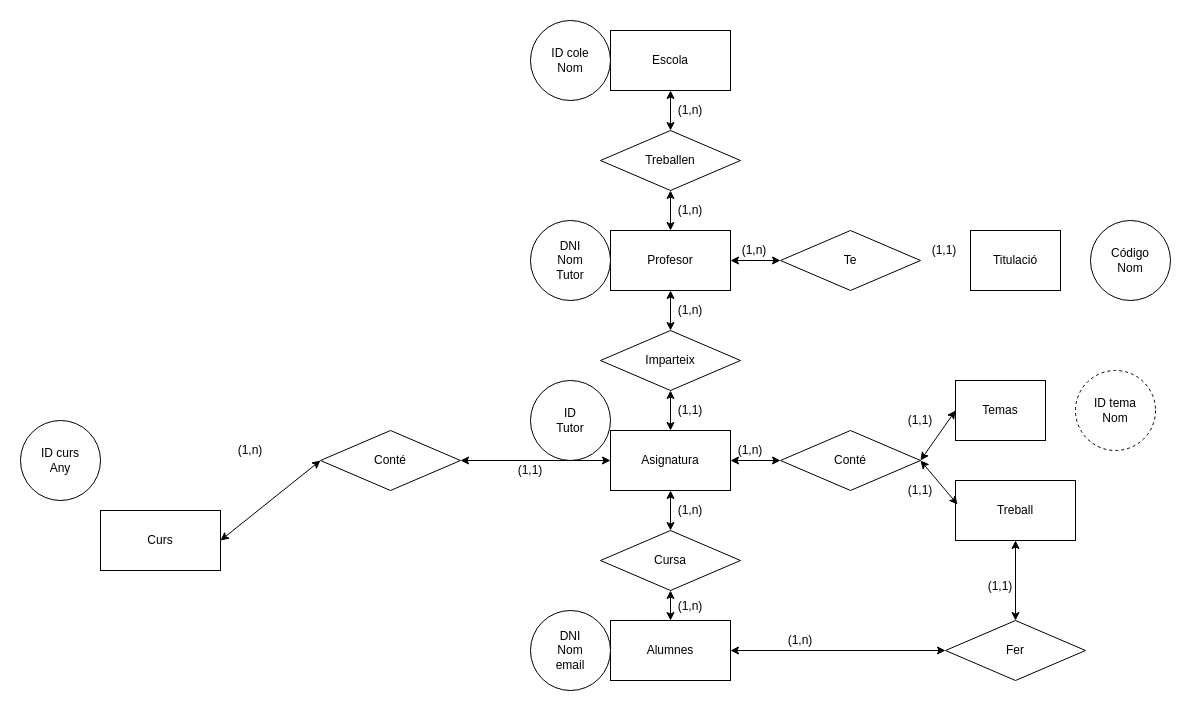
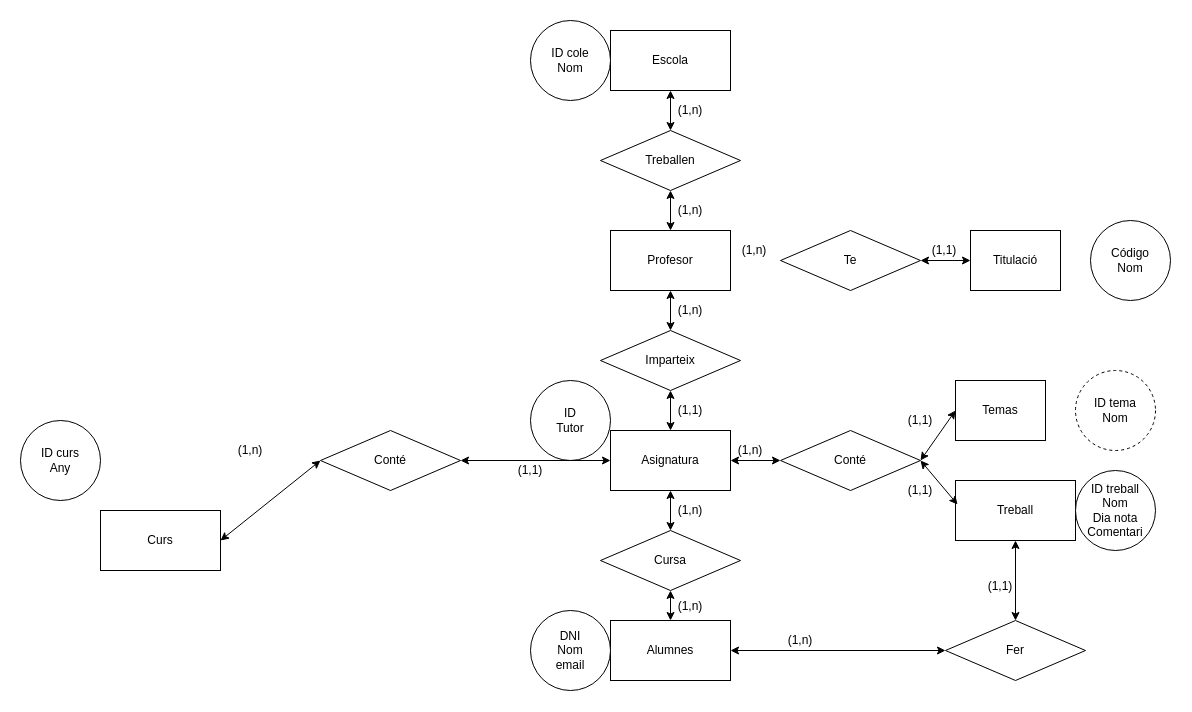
node "DNI Nom Tutor": removed
edge "Profesor" -- "Te": removed
edge "Te" -- "Titulació": added
node "ID treball Nom Dia nota Comentari": added
